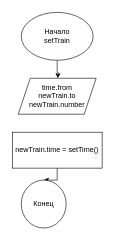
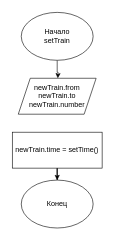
node "time.from newTrain.to newTrain.number": label "time.from newTrain.to newTrain.number" -> "newTrain.from newTrain.to newTrain.number"
node "Конец": size 45x48 -> 72x48
